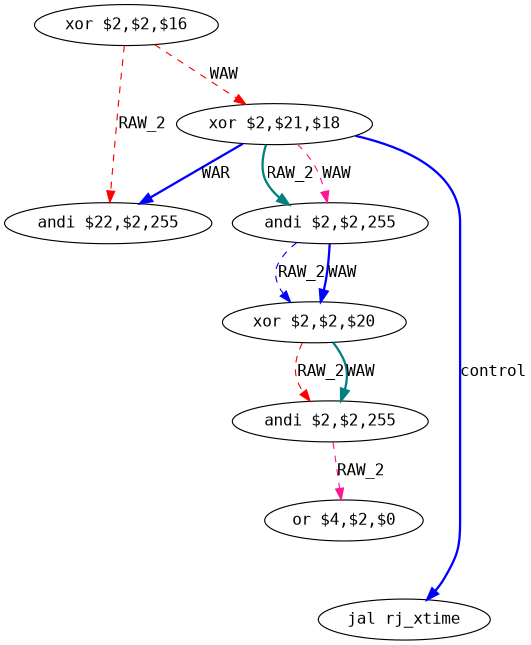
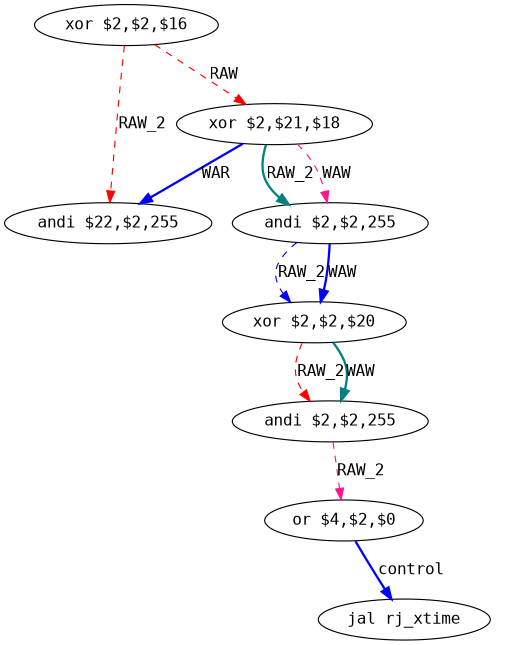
edge "xor $2,$2,$16" -> "xor $2,$21,$18": label "WAW" -> "RAW"
edge "xor $2,$21,$18" -> "jal rj_xtime": now "or $4,$2,$0" -> "jal rj_xtime"
